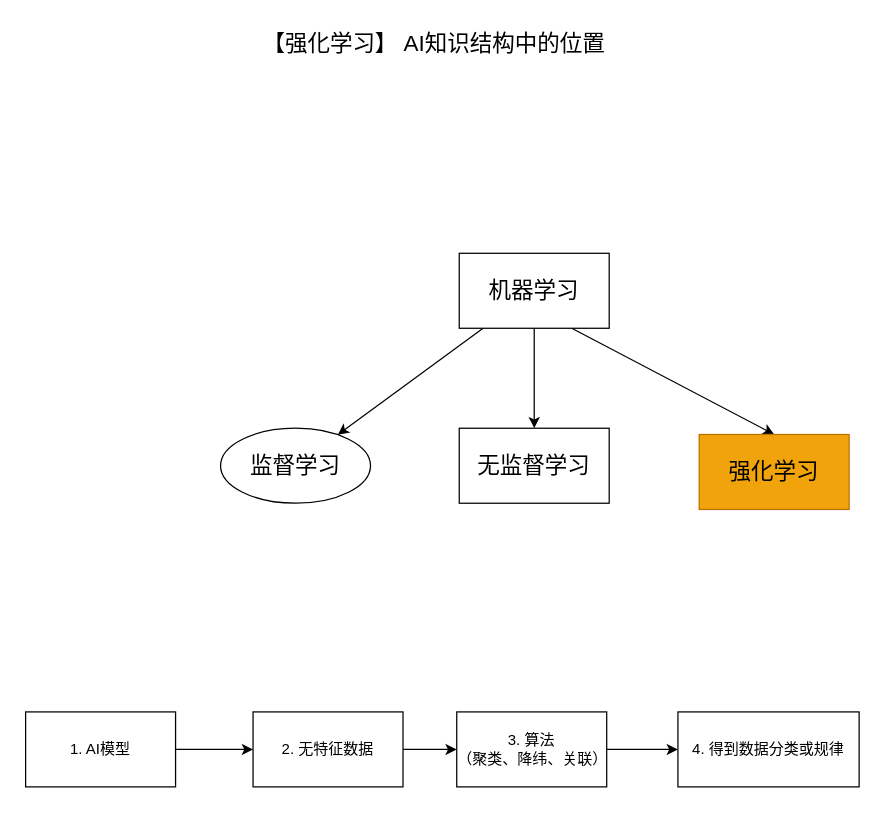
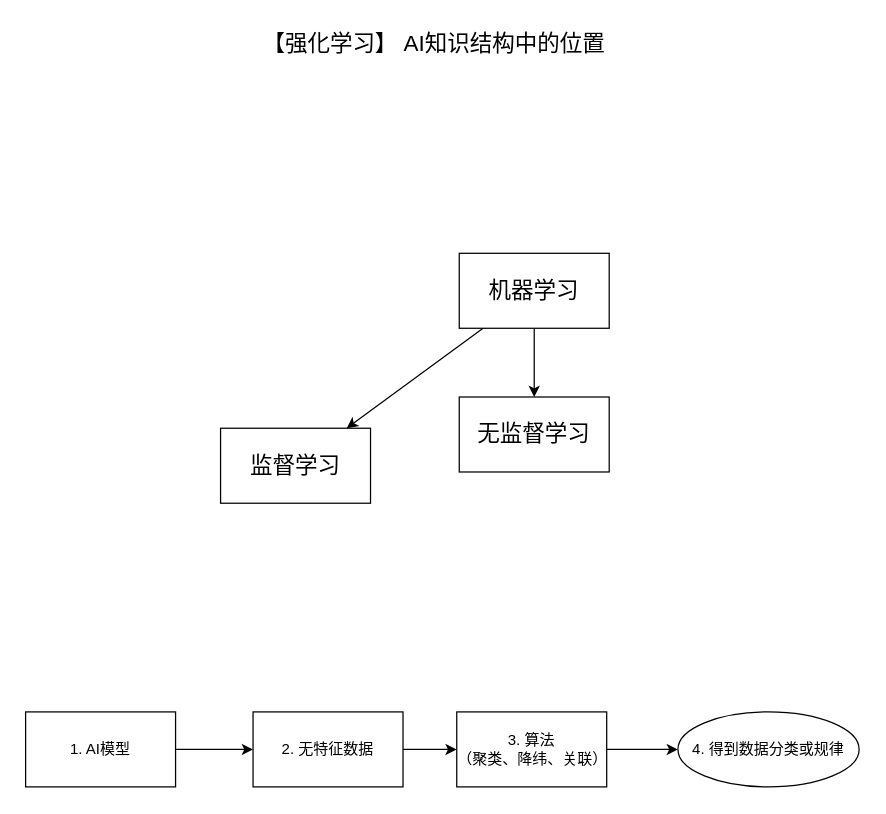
edge "机器学习" -> "强化学习": removed
node "监督学习": shape ellipse -> rectangle
node "无监督学习": moved (534, 466) -> (534, 434)
node "强化学习": removed
node "4. 得到数据分类或规律": shape rectangle -> ellipse
